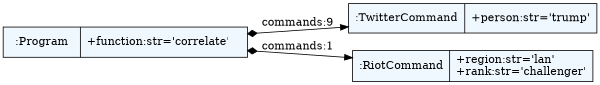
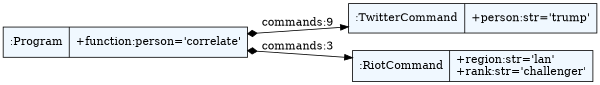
node ":Program": text "+function:str='correlate'" -> "+function:person='correlate'"
edge ":Program" -- ":RiotCommand": label "commands:1" -> "commands:3"
